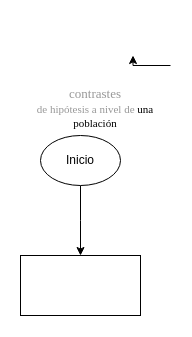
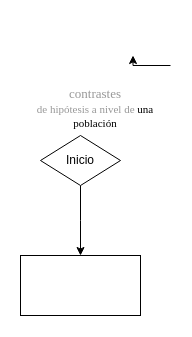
node "Inicio": shape ellipse -> diamond
